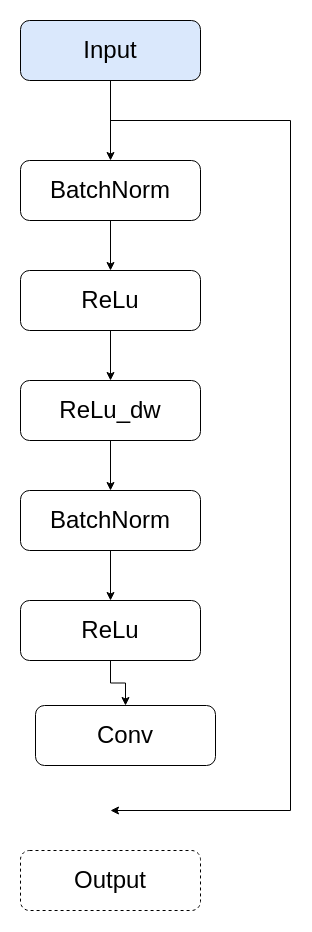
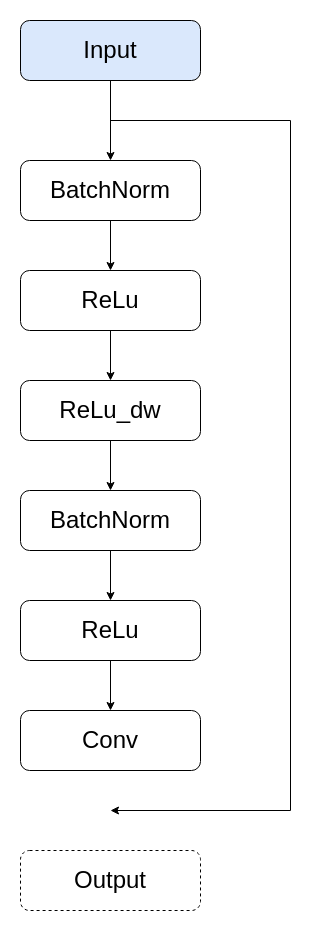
node "Conv": moved (126, 736) -> (111, 741)
